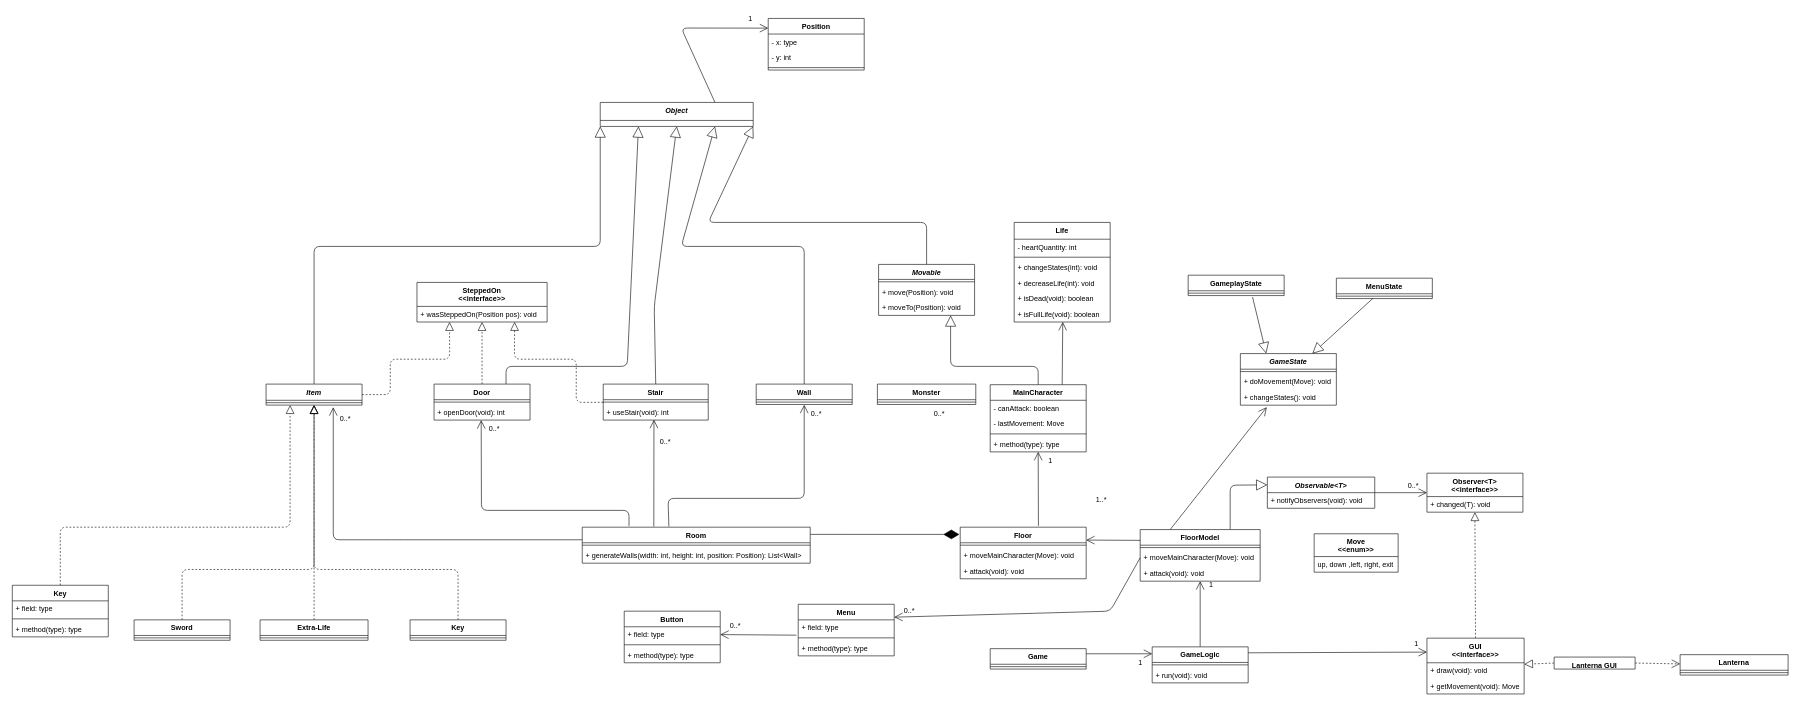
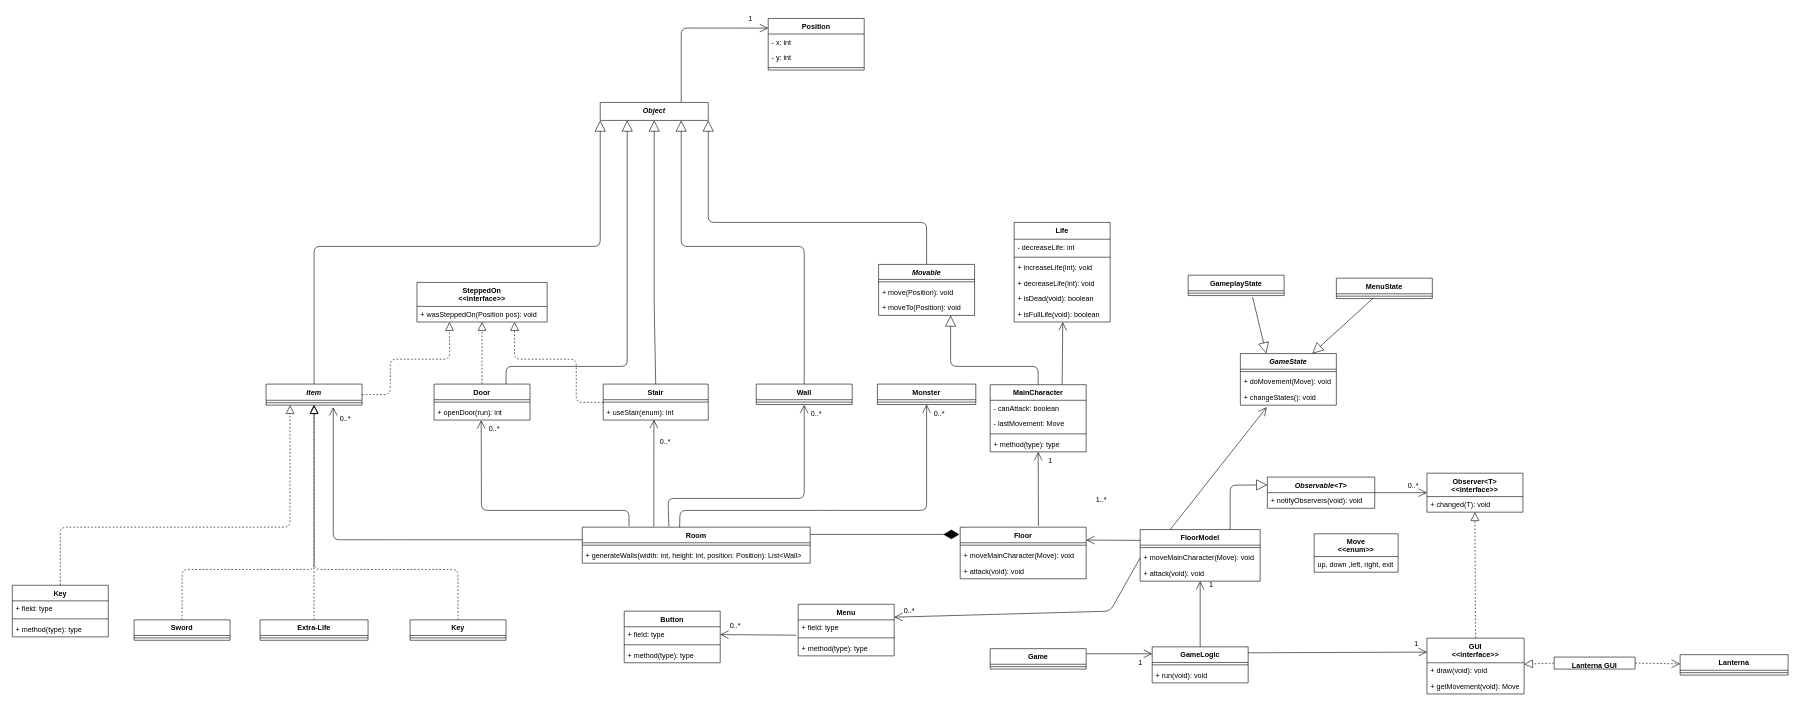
node "- x: type": label "- x: type" -> "- x: int"
node "Object": size 153x24 -> 108x18
node "- heartQuantity: int": label "- heartQuantity: int" -> "- decreaseLife: int"
node "+ changeStates(int): void": label "+ changeStates(int): void" -> "+ increaseLife(int): void"
node "+ openDoor(void): int": label "+ openDoor(void): int" -> "+ openDoor(run): int"
node "+ useStair(void): int": label "+ useStair(void): int" -> "+ useStair(enum): int"
edge "Room" -> "Monster": added
